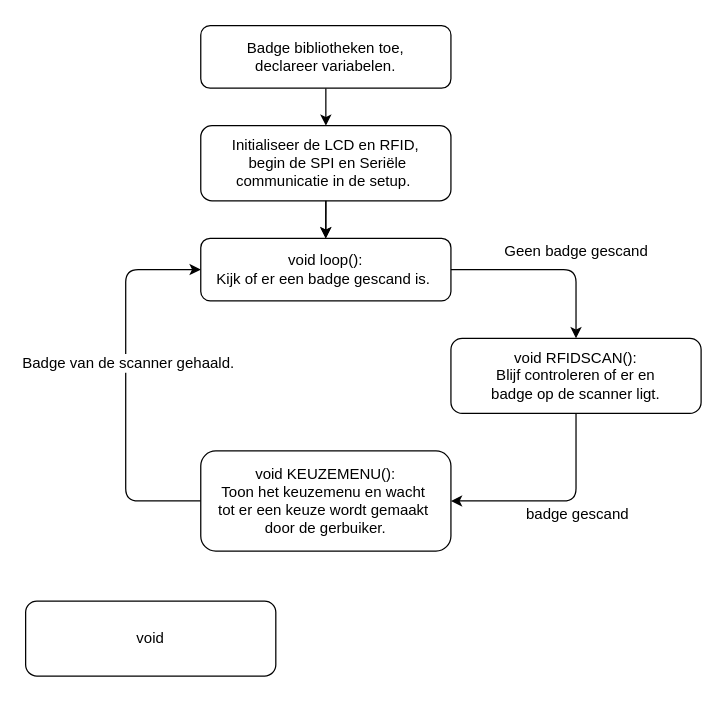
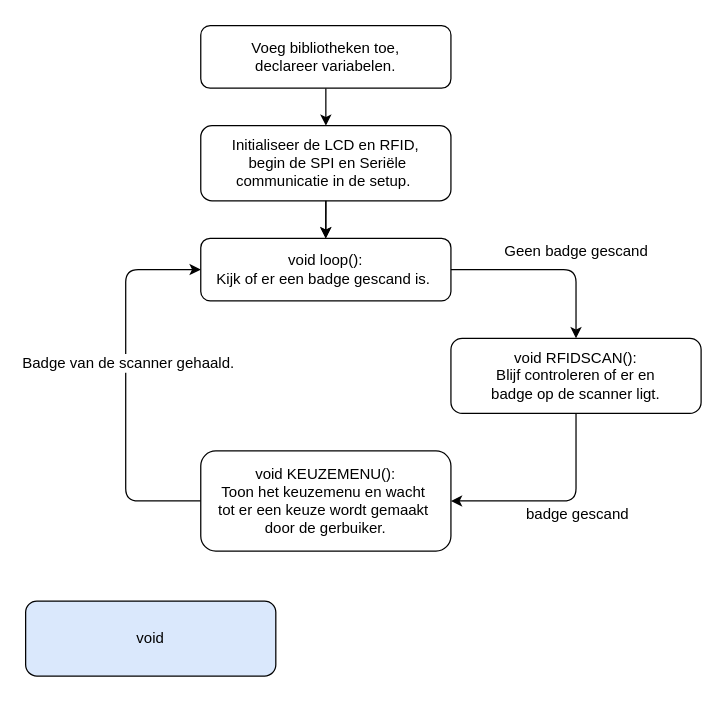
node "Badge bibliotheken toe, declareer variabelen.": label "Badge bibliotheken toe, declareer variabelen." -> "Voeg bibliotheken toe, declareer variabelen."
node "void": fillcolor #ffffff -> #dae8fc
